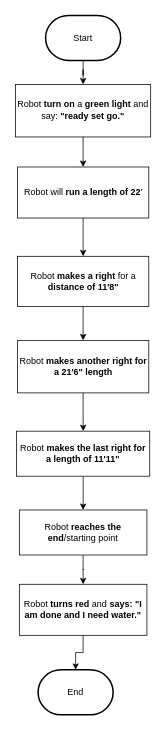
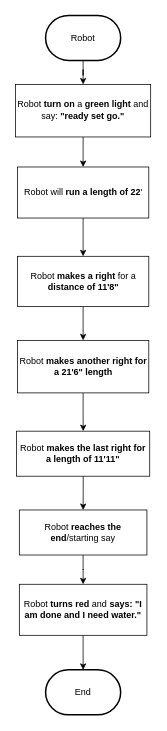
node "Start": label "Start" -> "Robot"
node "Robot reaches the end/starting point": label "Robot reaches the end/starting point" -> "Robot reaches the end/starting say"
node "End": moved (75, 692) -> (83, 692)
